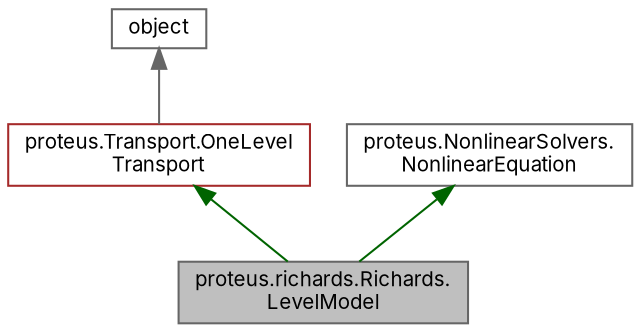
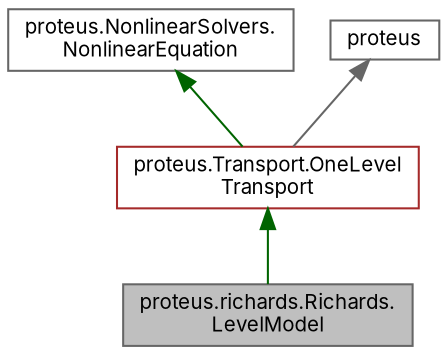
node "object": label "object" -> "proteus"
edge "proteus.richards.Richards. LevelModel" -> "proteus.NonlinearSolvers. NonlinearEquation": now "proteus.Transport.OneLevel Transport" -> "proteus.NonlinearSolvers. NonlinearEquation"
